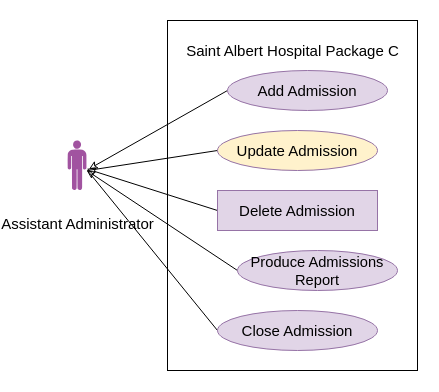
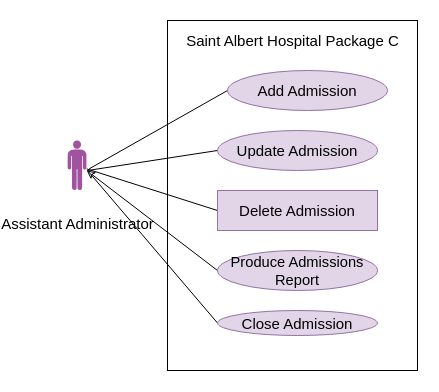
node "Saint Albert Hospital Package C": moved (293, 51) -> (293, 41)
node "Update Admission": fillcolor #fff2cc -> #e1d5e7
edge "Add Admission" -> "Assistant Administrator": arrowhead classic -> none
edge "Delete Admission" -> "Assistant Administrator": arrowhead block -> none
node "Produce Admissions Report": moved (318, 271) -> (298, 271)
node "Close Admission": size 160x40 -> 160x25
